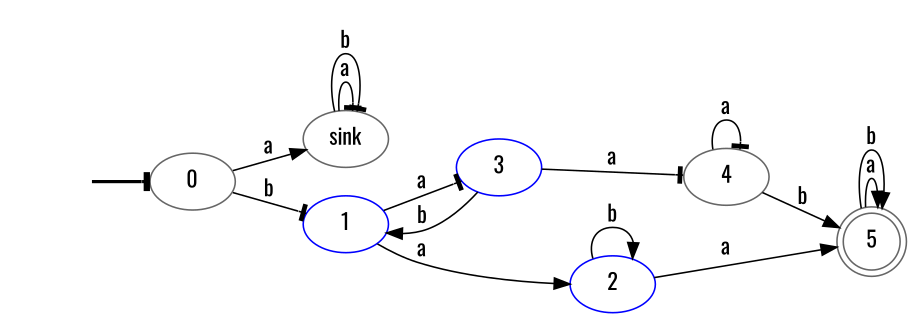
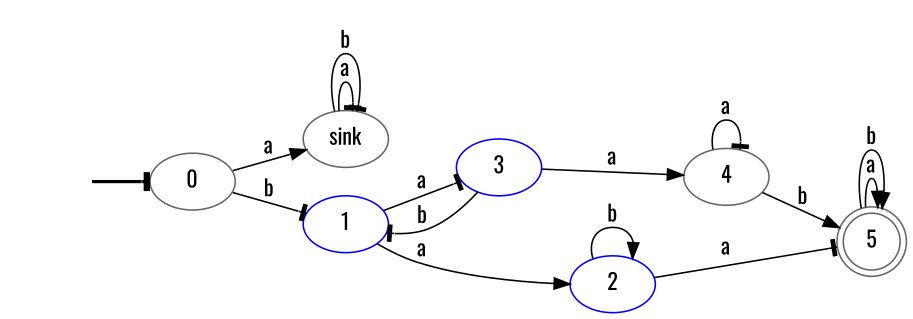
edge "3" -> "4": arrowhead tee -> normal
edge "3" -> "1": arrowhead normal -> tee
edge "2" -> "5": arrowhead normal -> tee
